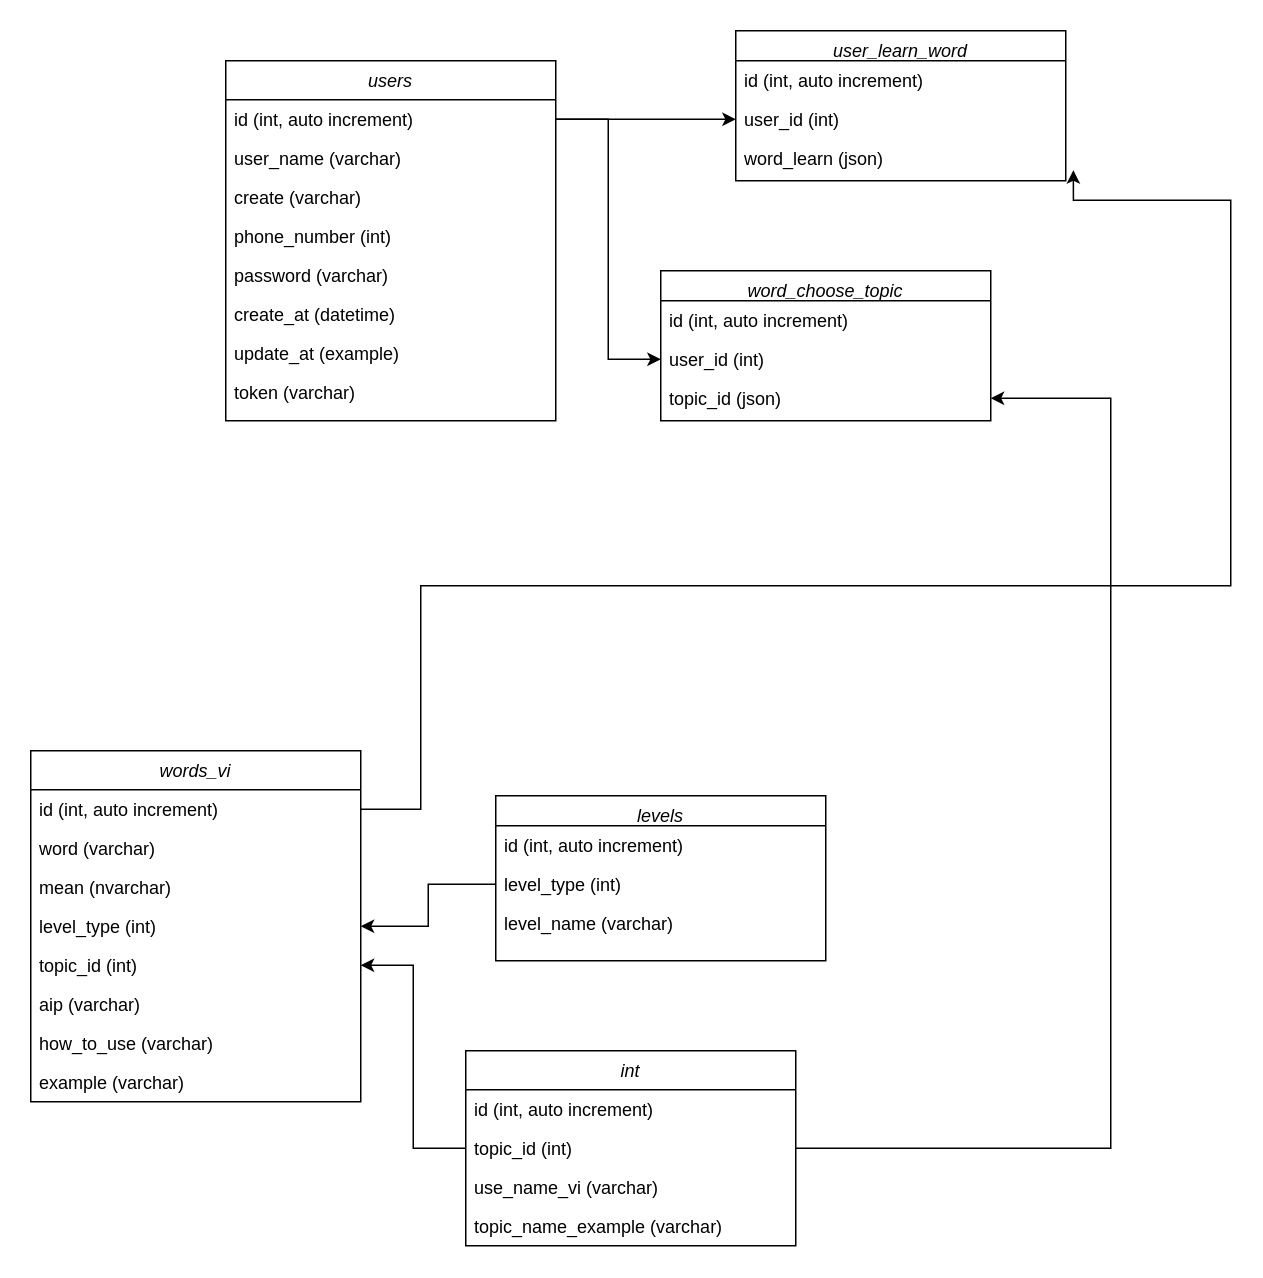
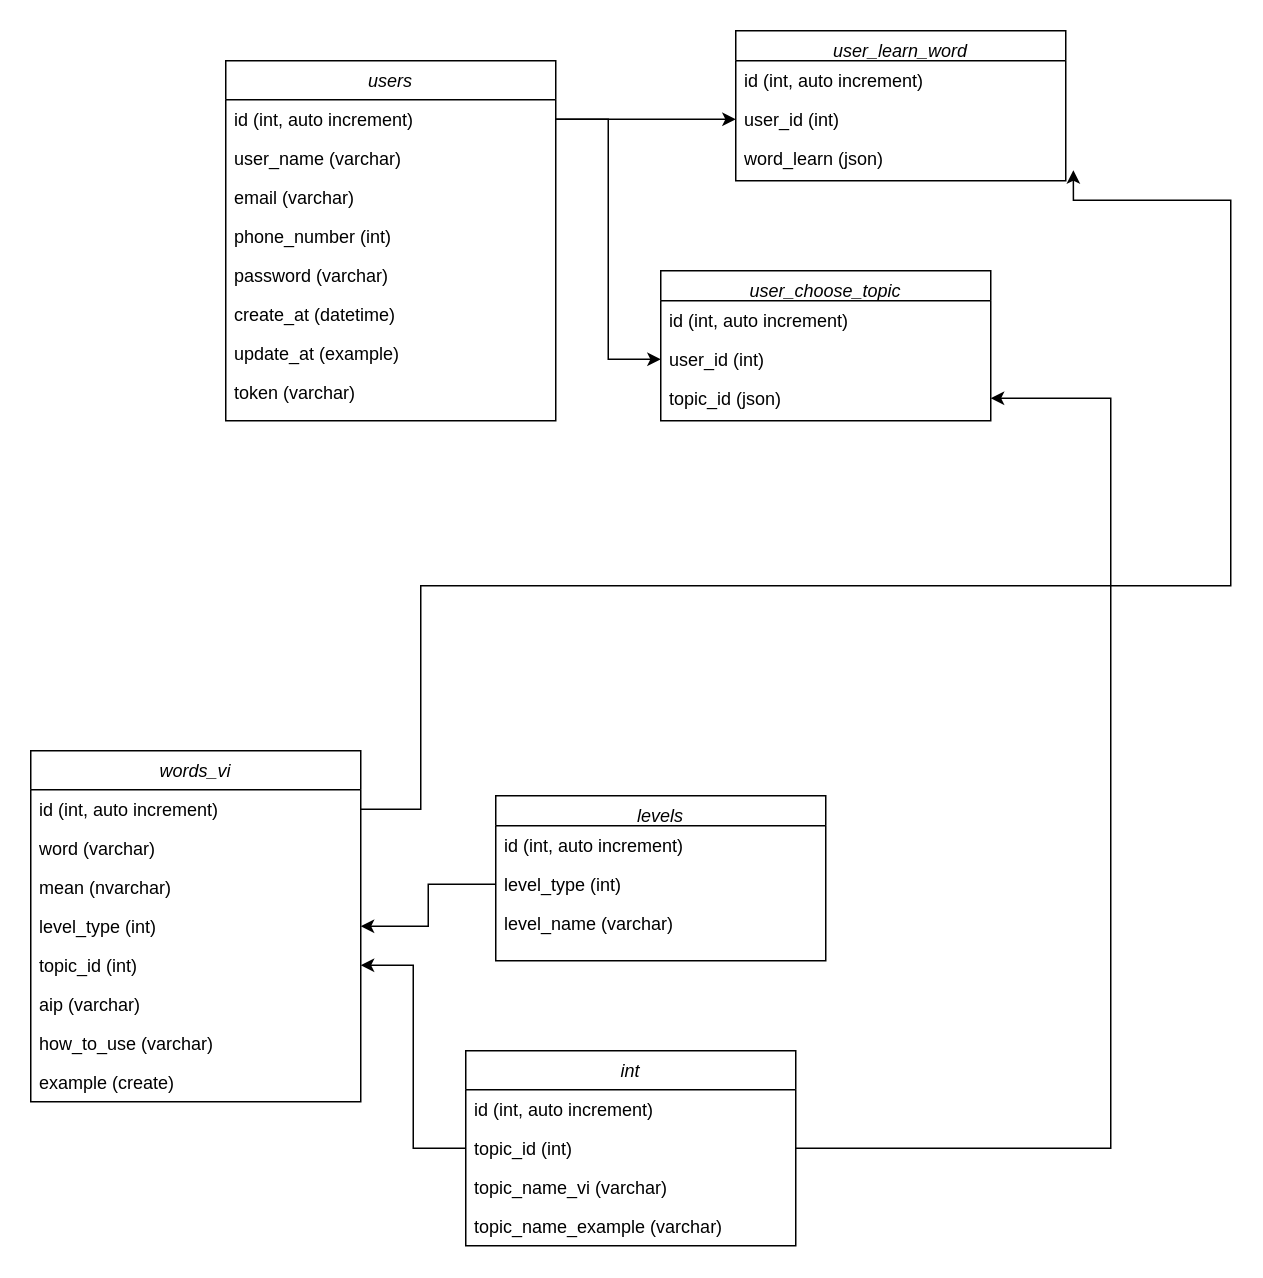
node "create (varchar)": label "create (varchar)" -> "email (varchar)"
node "word_choose_topic": label "word_choose_topic" -> "user_choose_topic"
node "example (varchar)": label "example (varchar)" -> "example (create)"
node "use_name_vi (varchar)": label "use_name_vi (varchar)" -> "topic_name_vi (varchar)"
